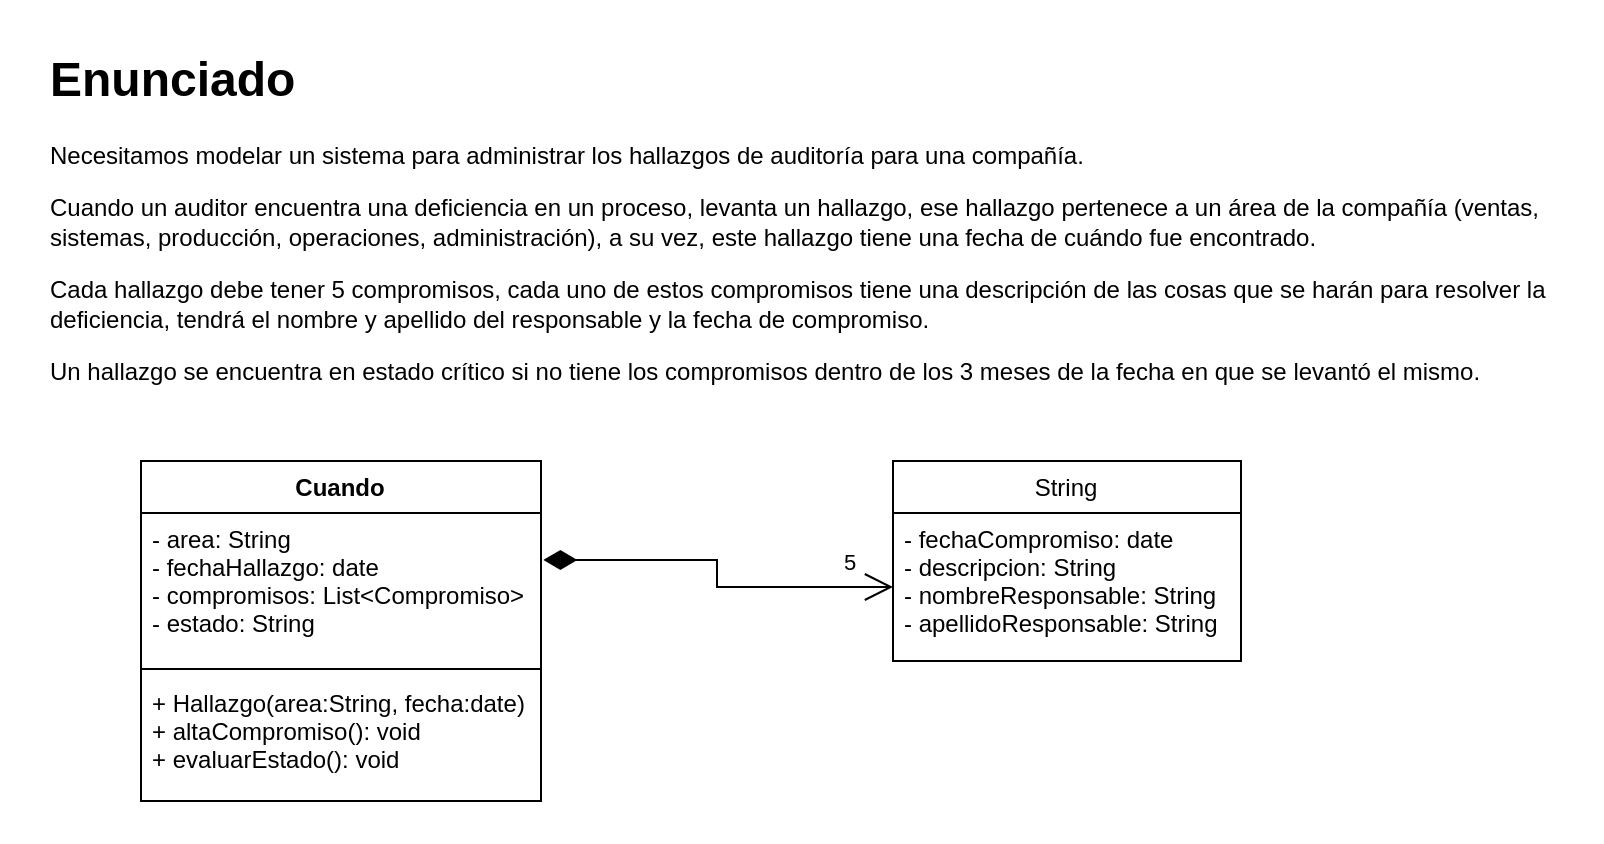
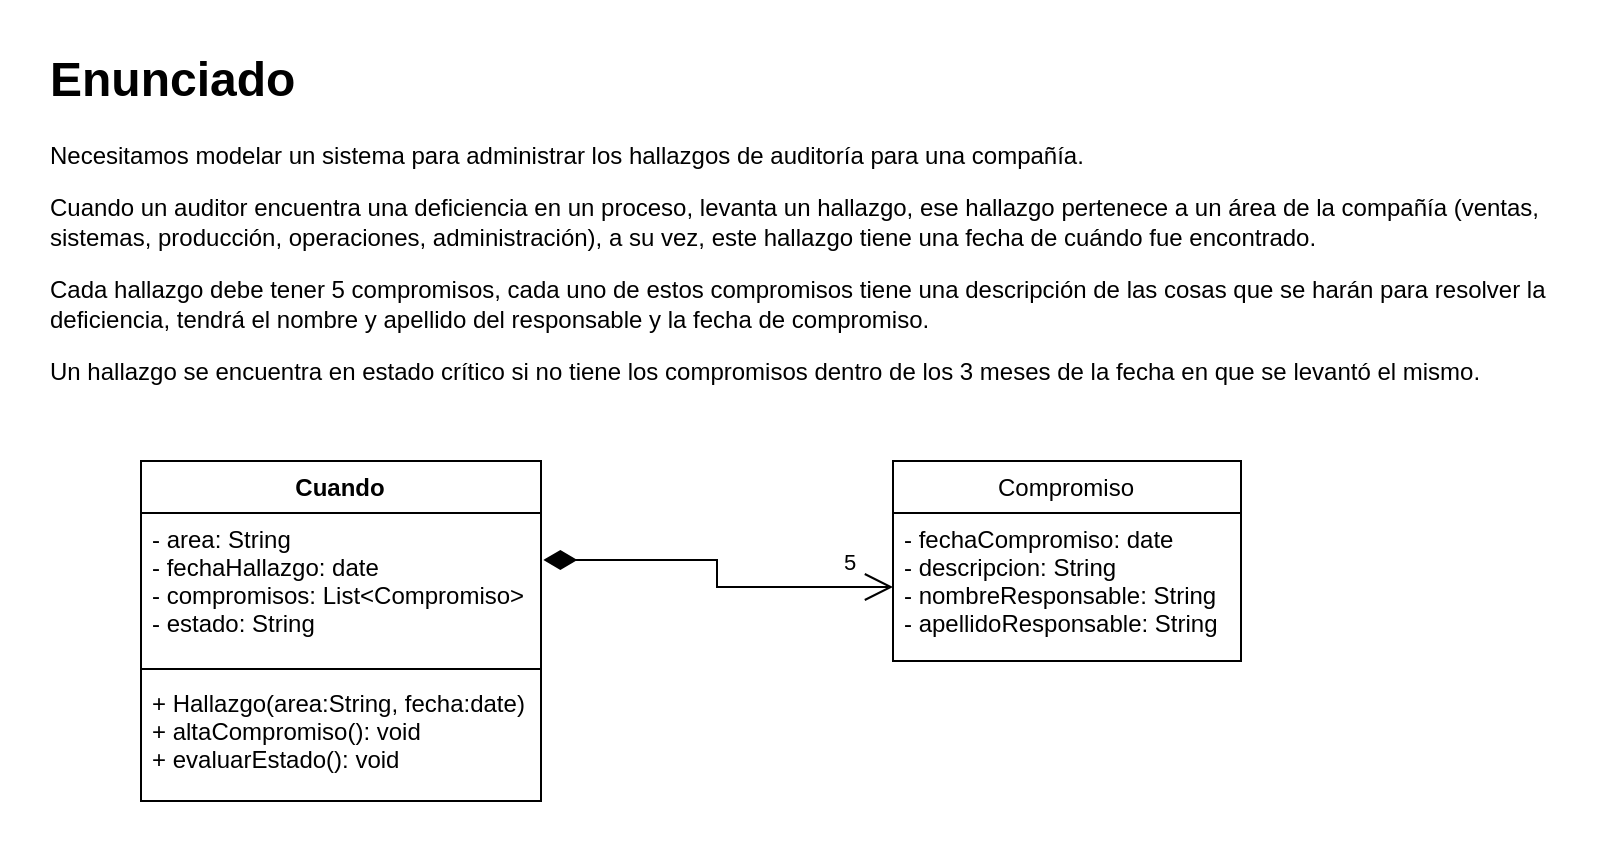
node "String": label "String" -> "Compromiso"
